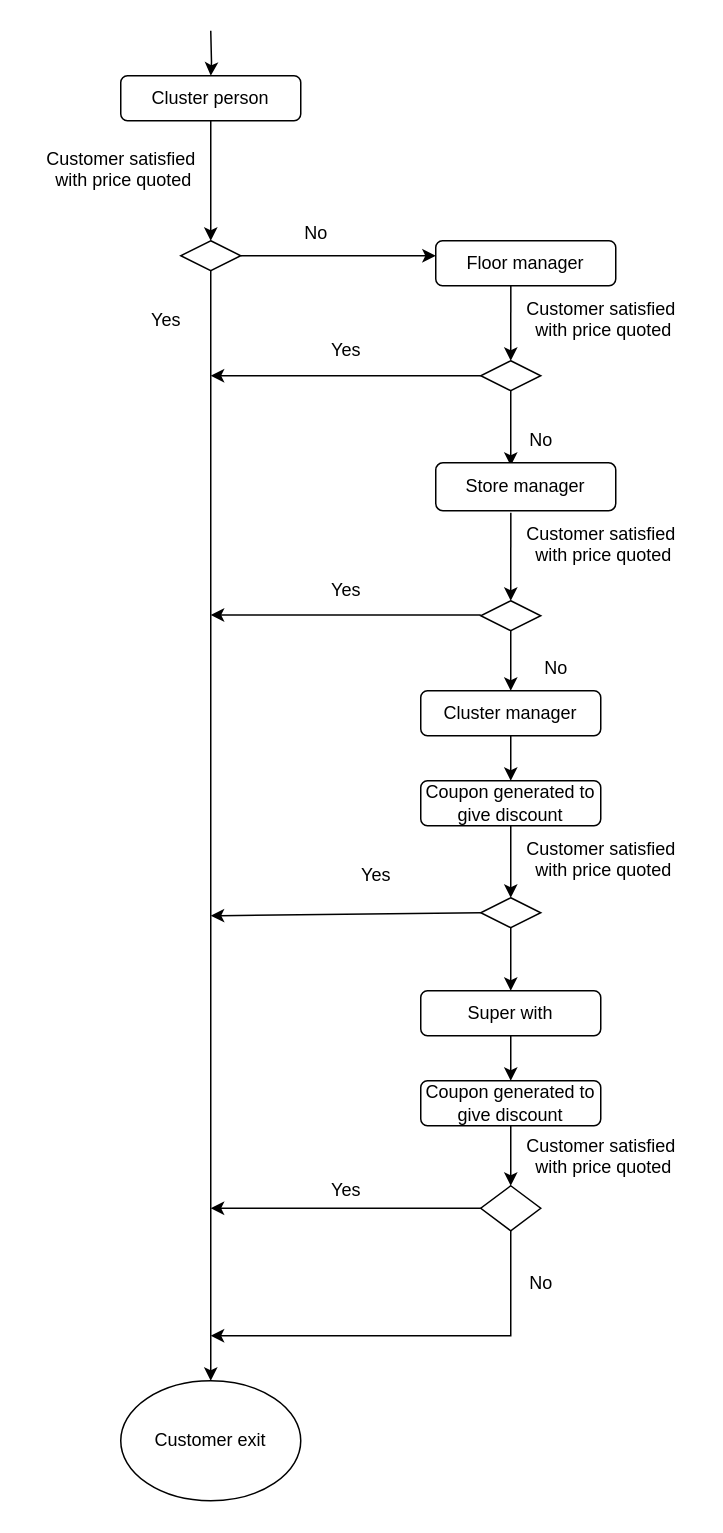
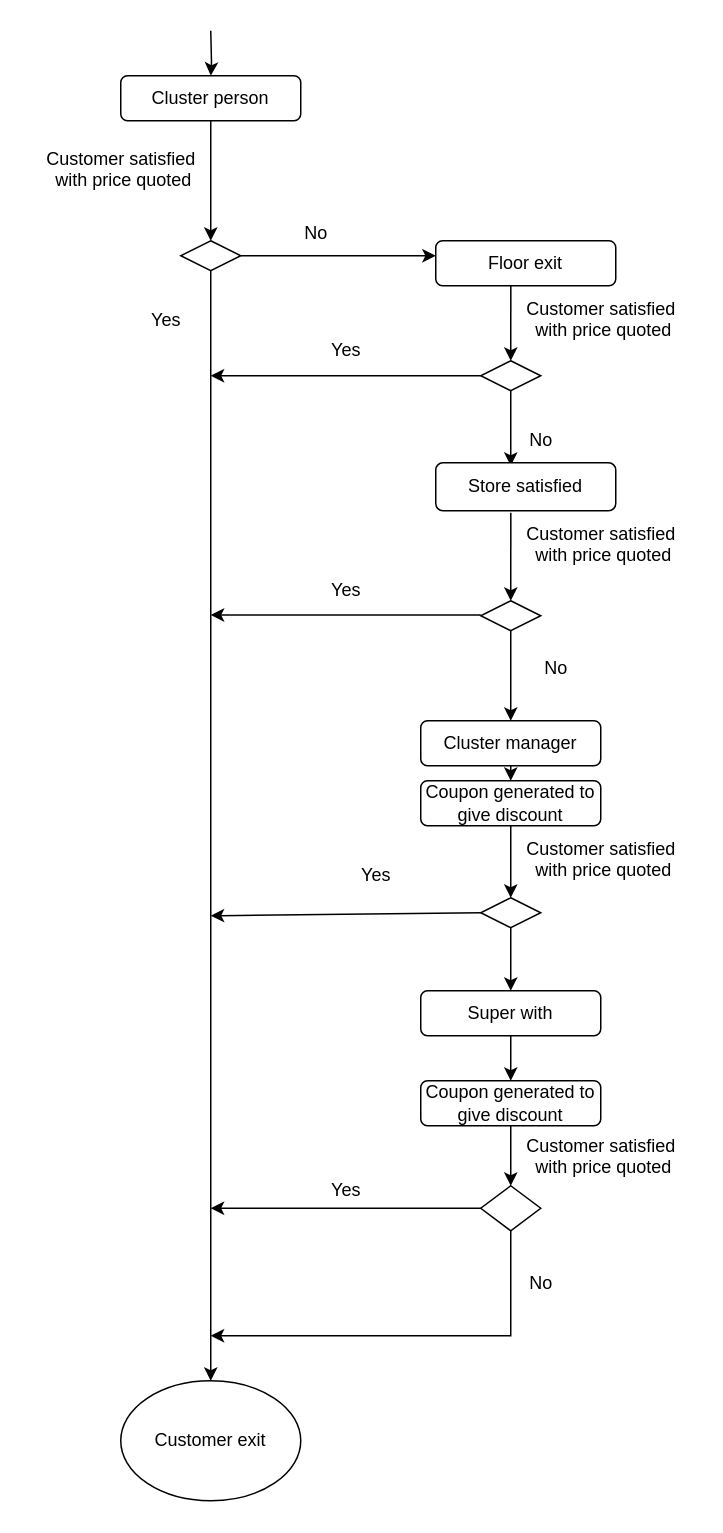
node "Floor manager": label "Floor manager" -> "Floor exit"
node "Store manager": label "Store manager" -> "Store satisfied"
node "Cluster manager": moved (511, 713) -> (511, 743)
